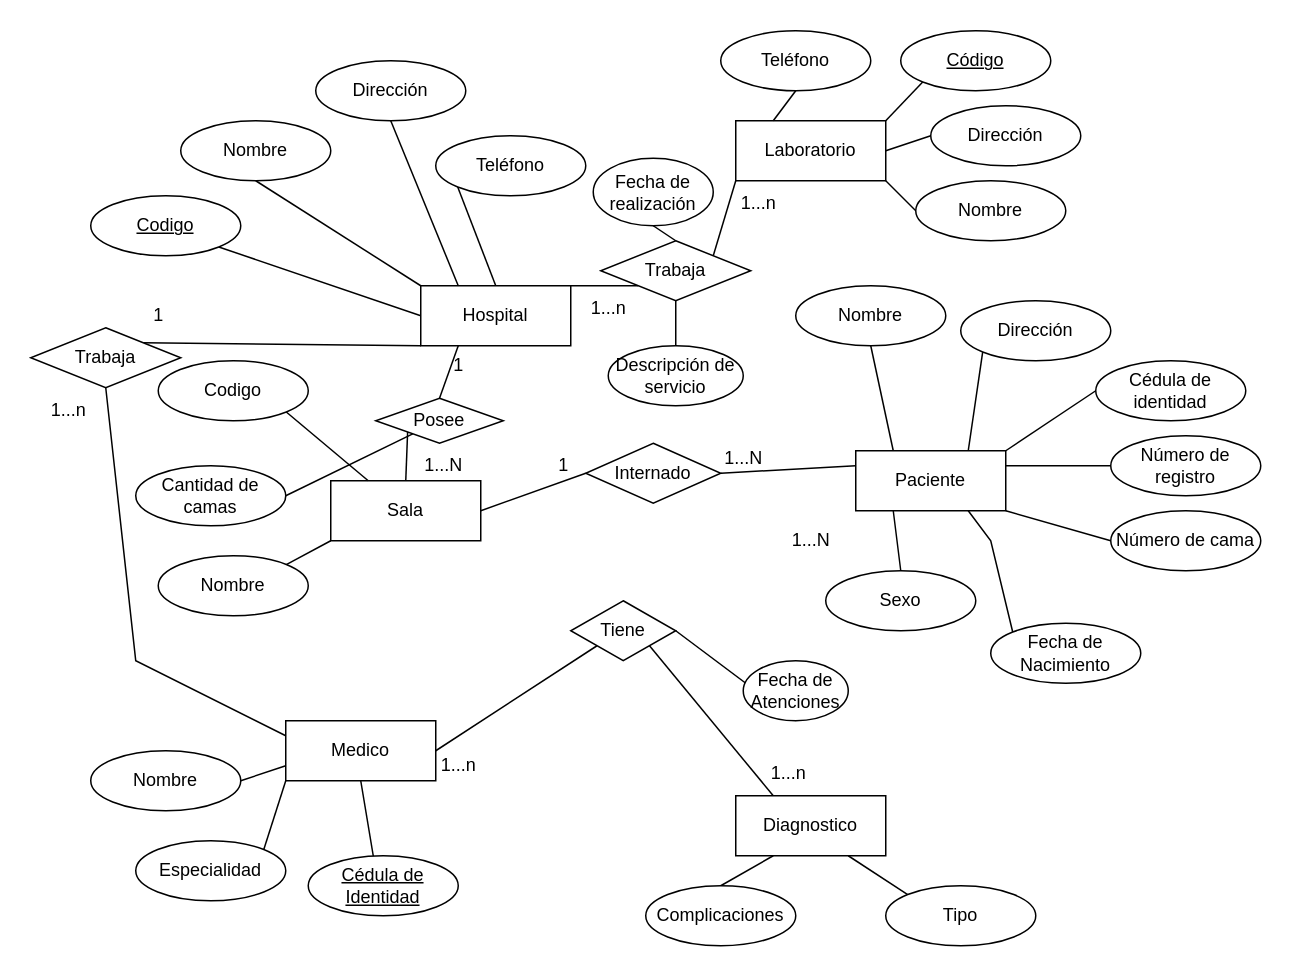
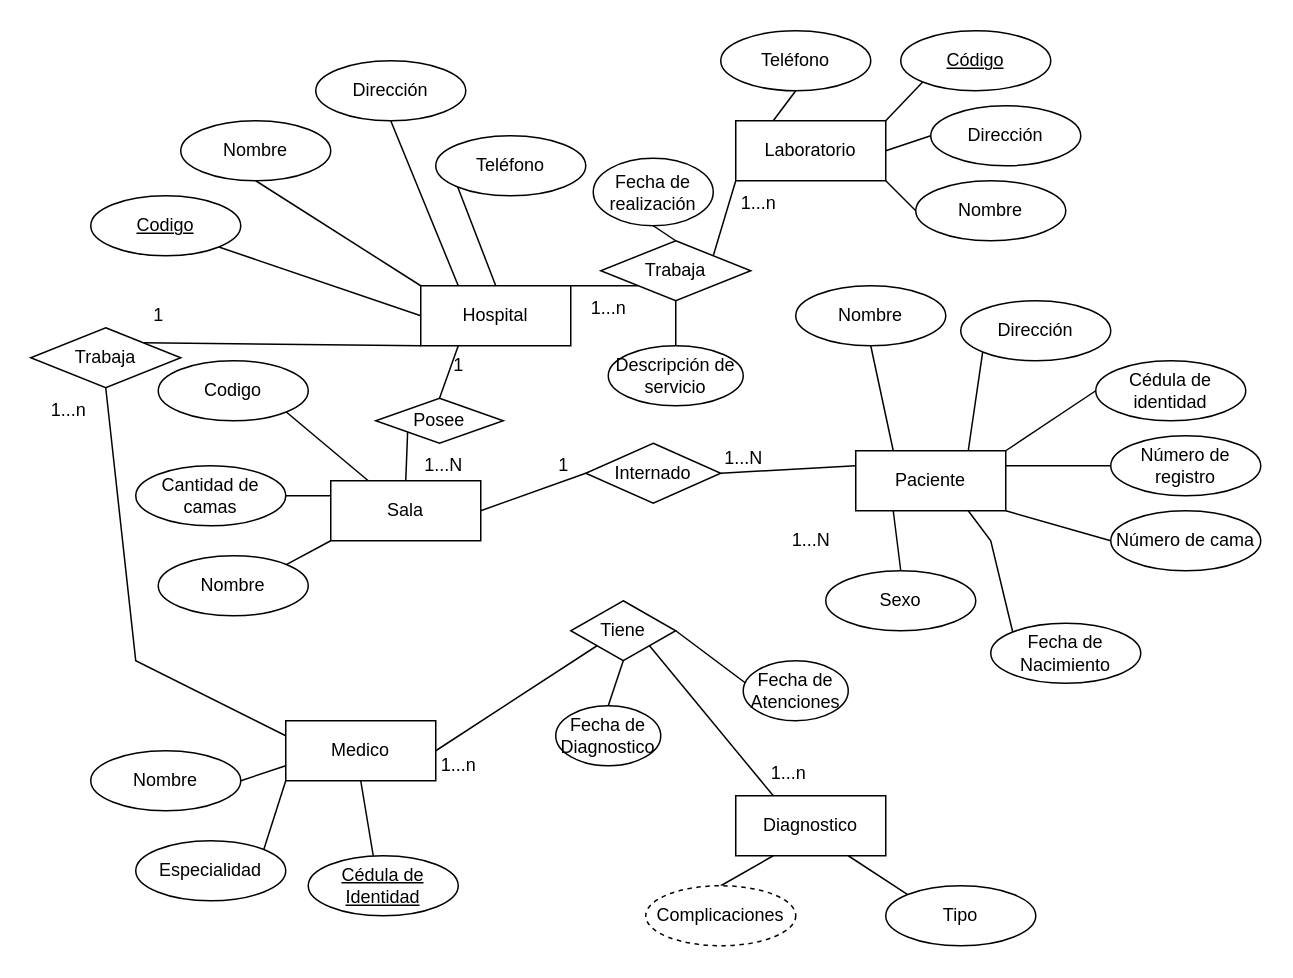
edge "Posee" -- "Cantidad de camas": now "Sala" -- "Cantidad de camas"
edge "Tiene" -- "Fecha de Diagnostico": added
node "Fecha de Diagnostico": added
node "Complicaciones": style solid -> dashed
